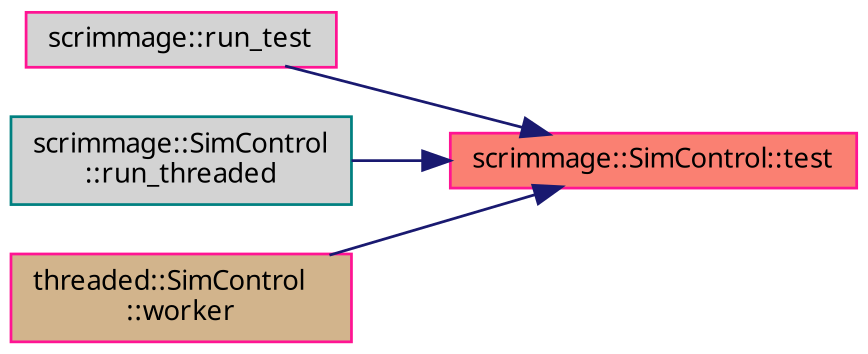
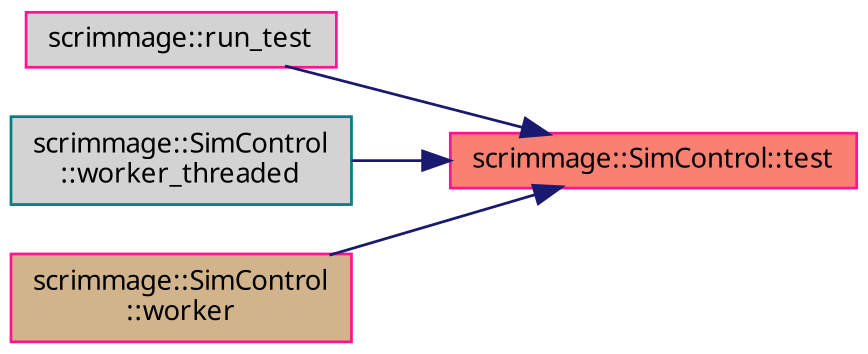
node "scrimmage::SimControl ::run_threaded": label "scrimmage::SimControl ::run_threaded" -> "scrimmage::SimControl ::worker_threaded"
node "threaded::SimControl ::worker": label "threaded::SimControl ::worker" -> "scrimmage::SimControl ::worker"
